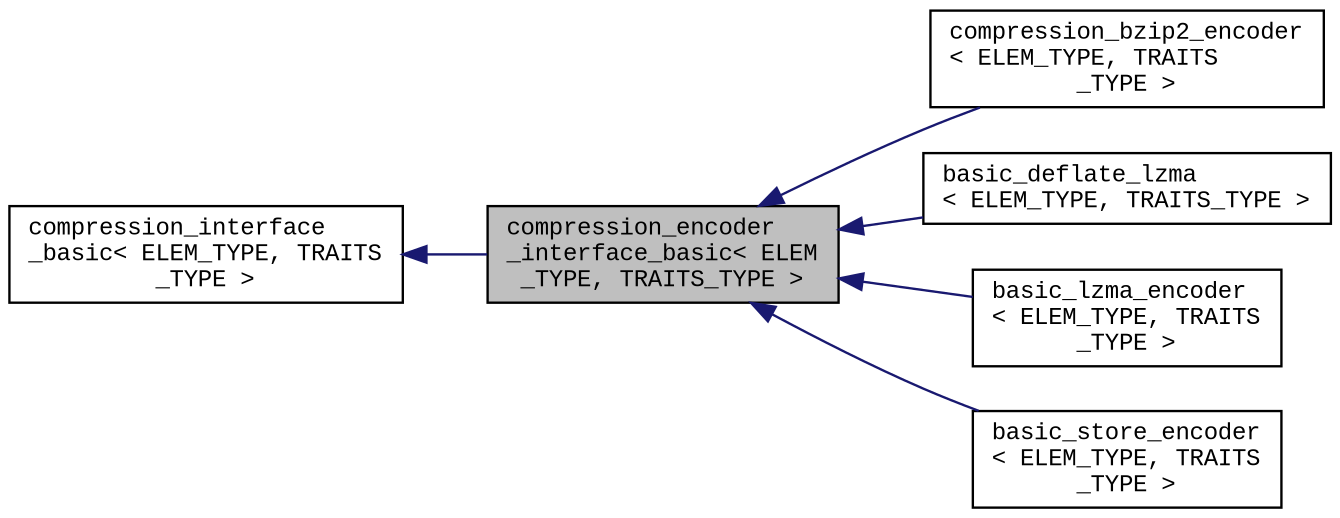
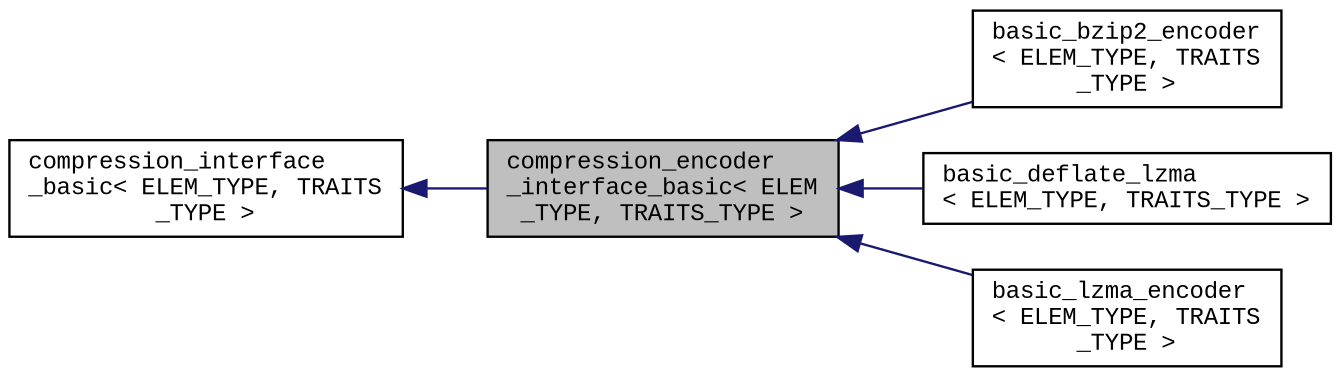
node "compression_bzip2_encoder < ELEM_TYPE, TRAITS _TYPE >": label "compression_bzip2_encoder < ELEM_TYPE, TRAITS _TYPE >" -> "basic_bzip2_encoder < ELEM_TYPE, TRAITS _TYPE >"
node "basic_store_encoder < ELEM_TYPE, TRAITS _TYPE >": removed
